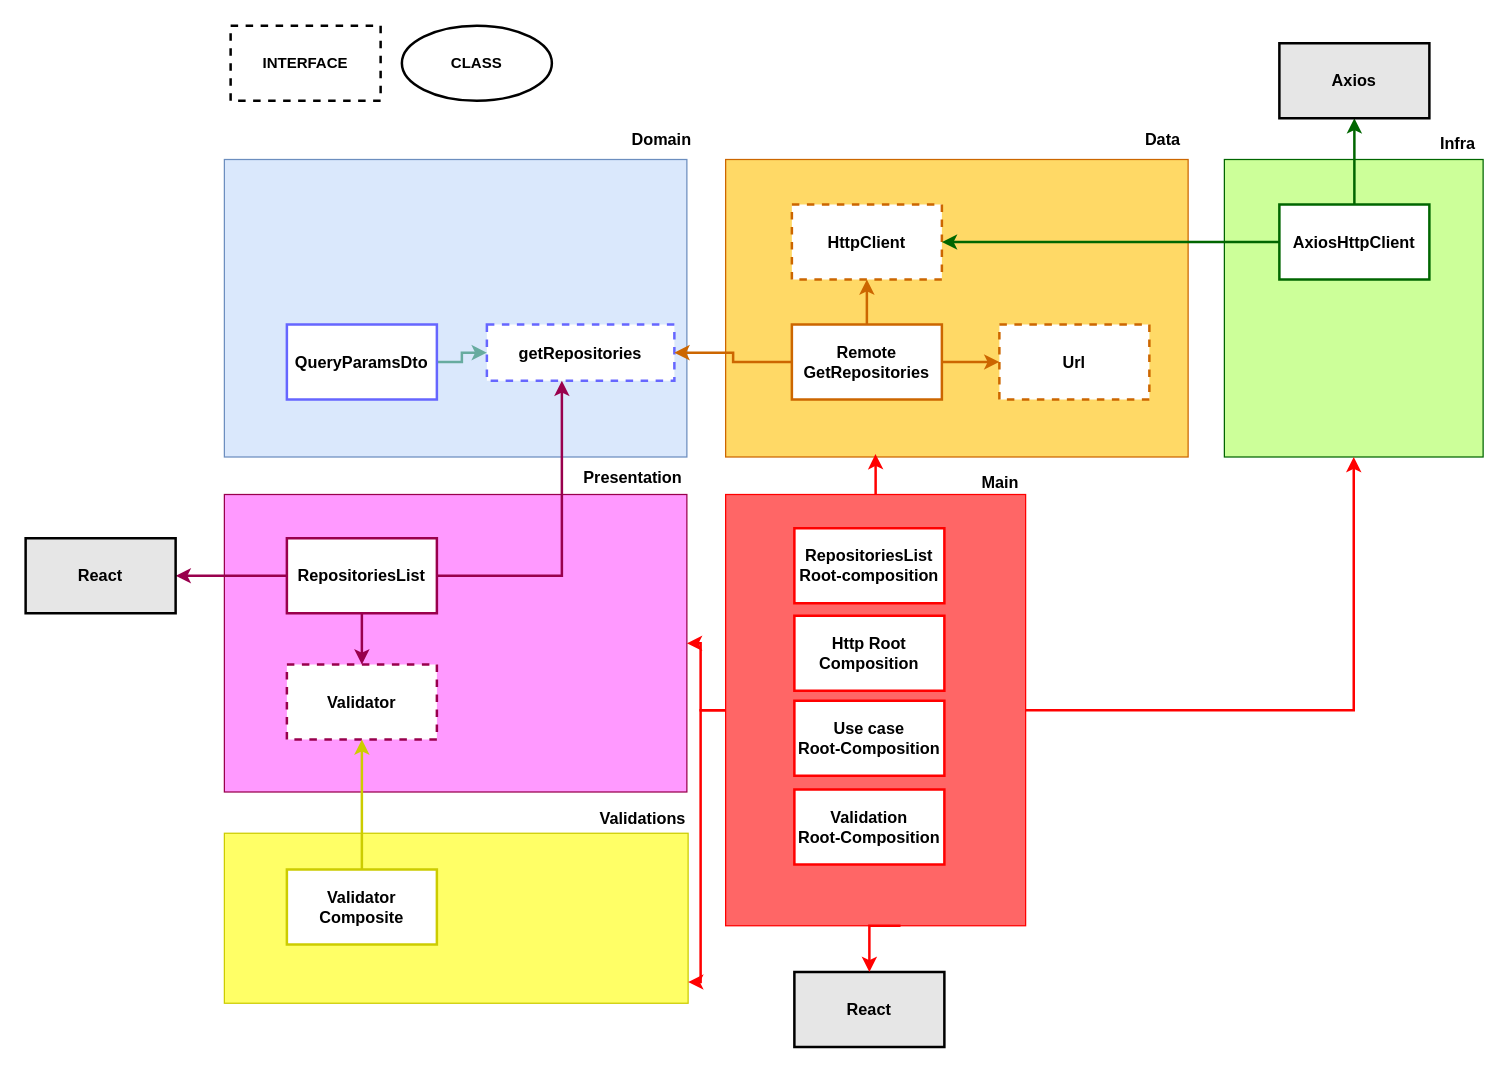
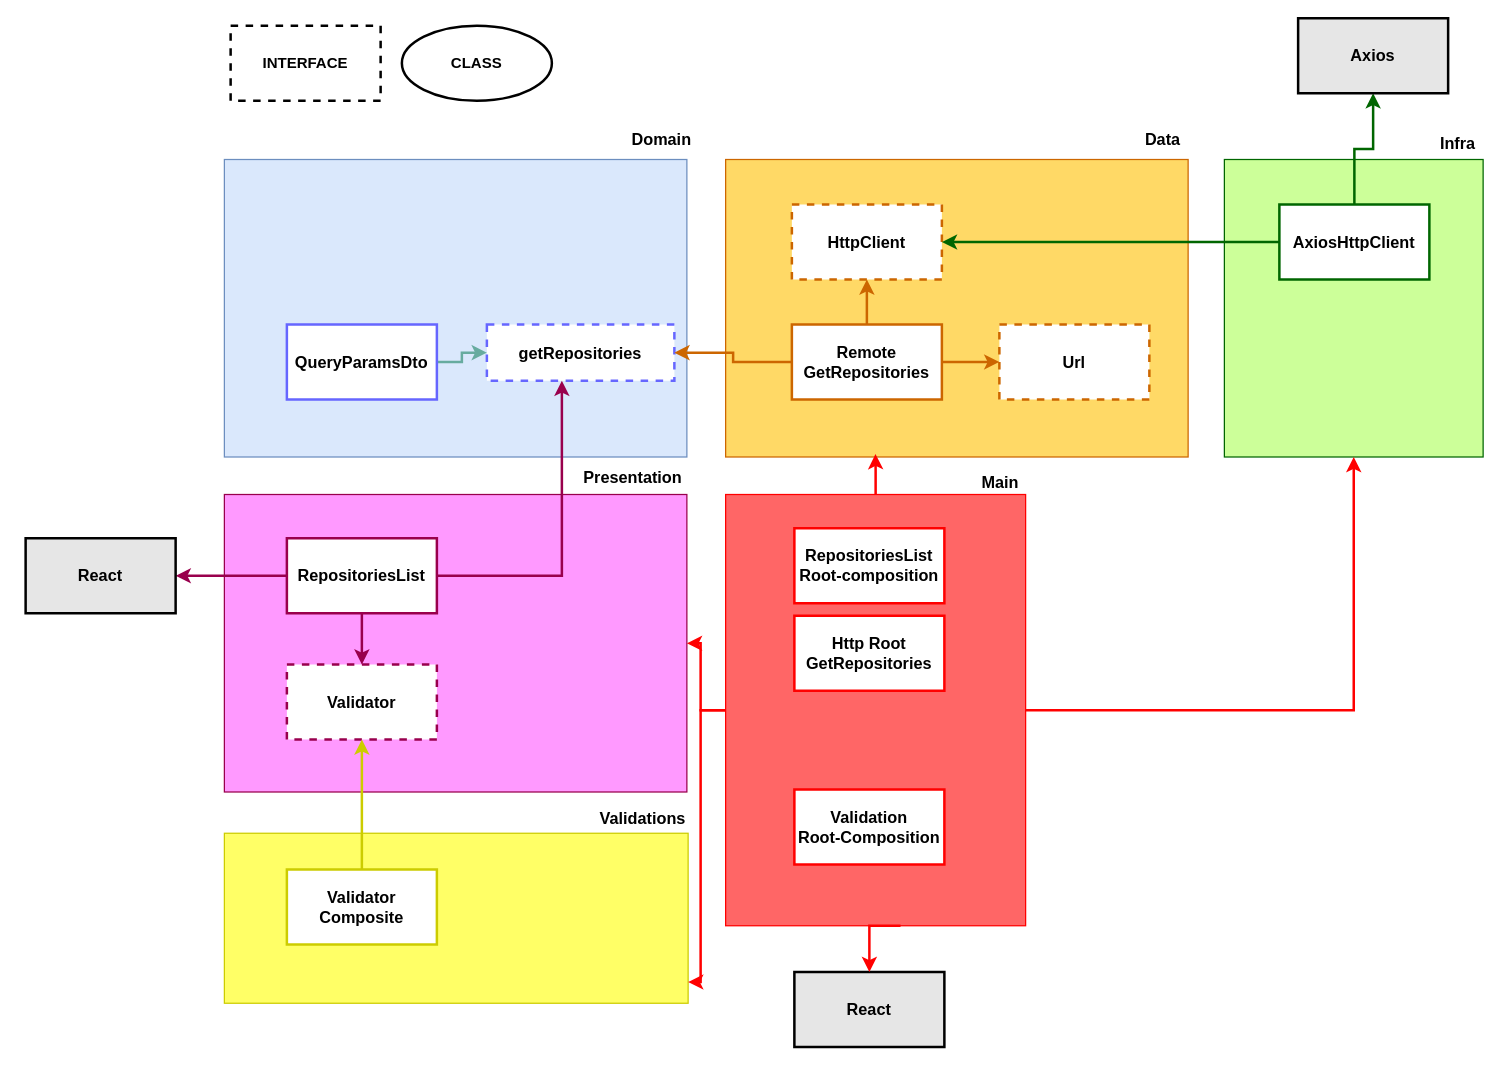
node "Axios": moved (1354, 81) -> (1373, 56)
node "Http Root Composition": label "Http Root Composition" -> "Http Root GetRepositories"
node "Use case Root-Composition": removed
